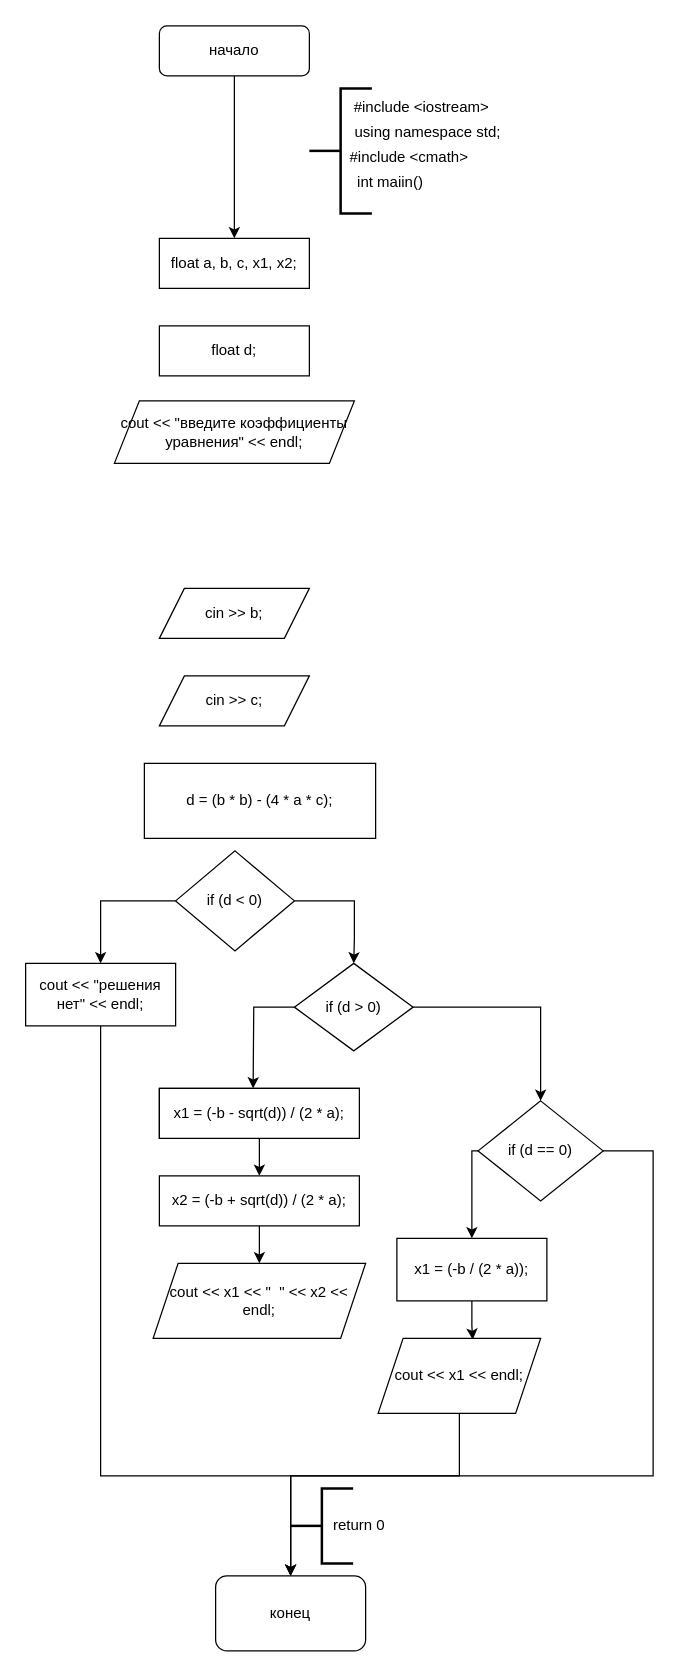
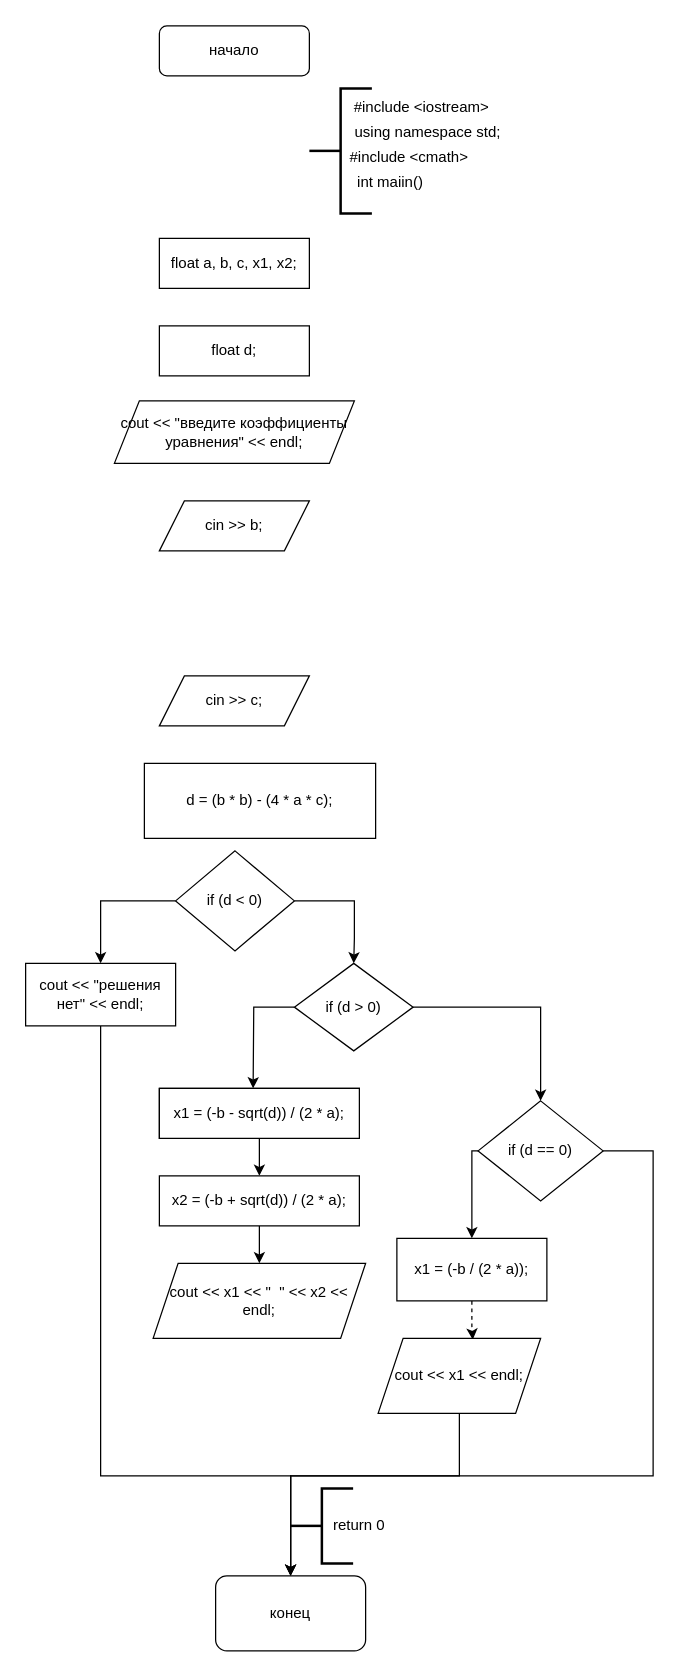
edge "начало" -> "float a, b, c, x1, x2;": removed
node "cin >> b;": moved (234, 613) -> (234, 526)
edge "x1 = (-b / (2 * a));" -> "cout << x1 << endl;": style solid -> dashed
